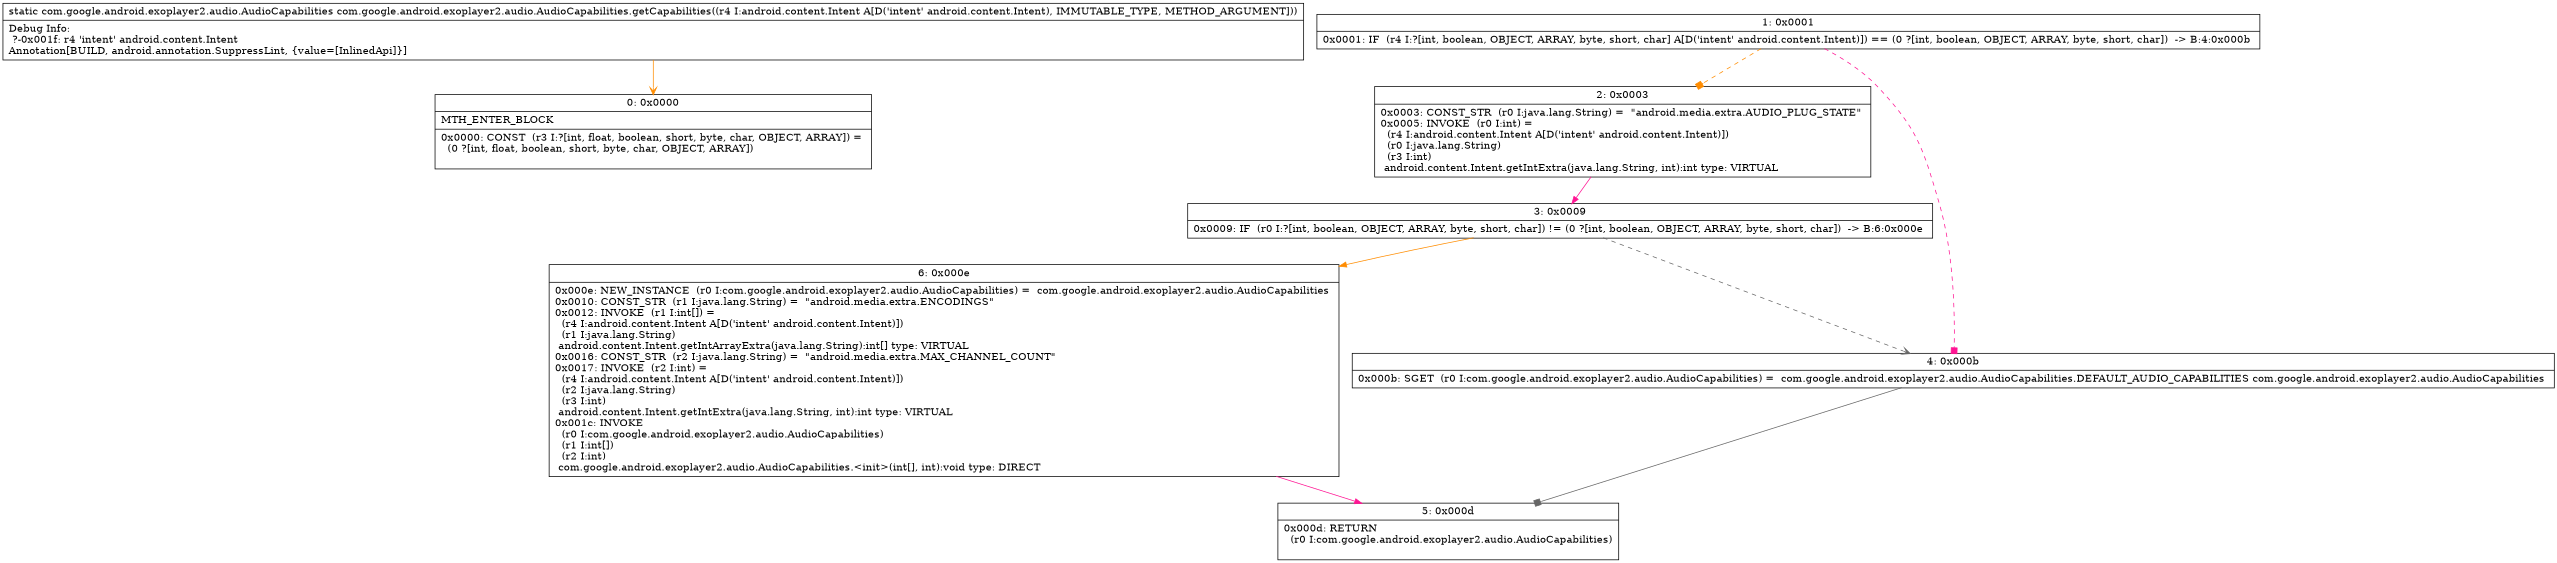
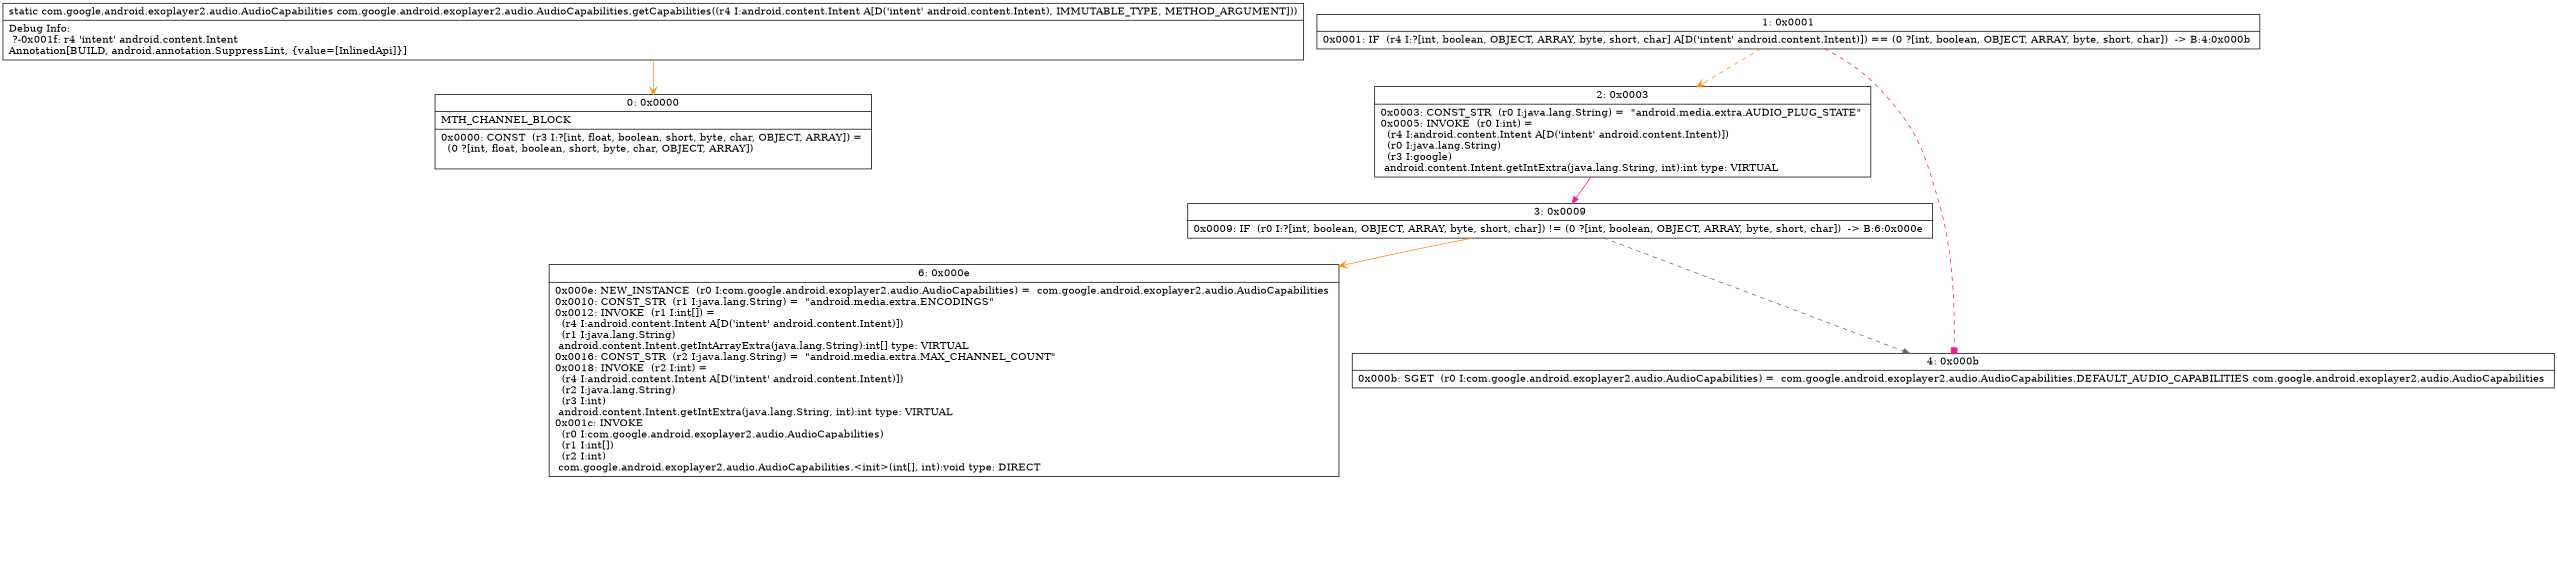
edge "1: 0x0001" -> "2: 0x0003": arrowhead box -> vee
node "0: 0x0000": text "MTH_ENTER_BLOCK" -> "MTH_CHANNEL_BLOCK"
node "2: 0x0003": text "(r3 I:int)" -> "(r3 I:google)"
edge "3: 0x0009" -> "6: 0x000e": arrowhead normal -> vee
edge "3: 0x0009" -> "4: 0x000b": arrowhead vee -> normal
node "6: 0x000e": text "0x0017: INVOKE  (r2 I:int) =" -> "0x0018: INVOKE  (r2 I:int) ="
node "5: 0x000d": removed
